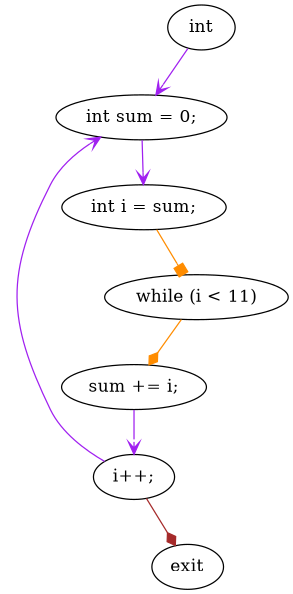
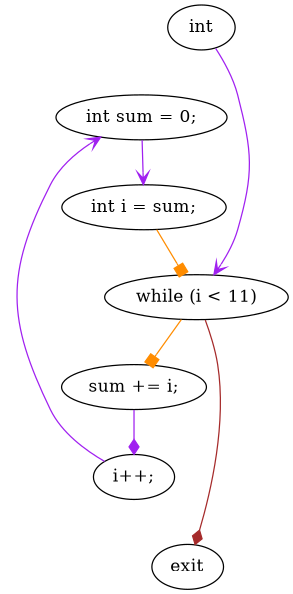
edge "int" -> "int sum = 0;": now "int" -> "while (i < 11)"
edge "while (i < 11)" -> "sum += i;": arrowhead diamond -> box
edge "sum += i;" -> "i++;": arrowhead vee -> diamond
edge "i++;" -> "exit": now "while (i < 11)" -> "exit"
